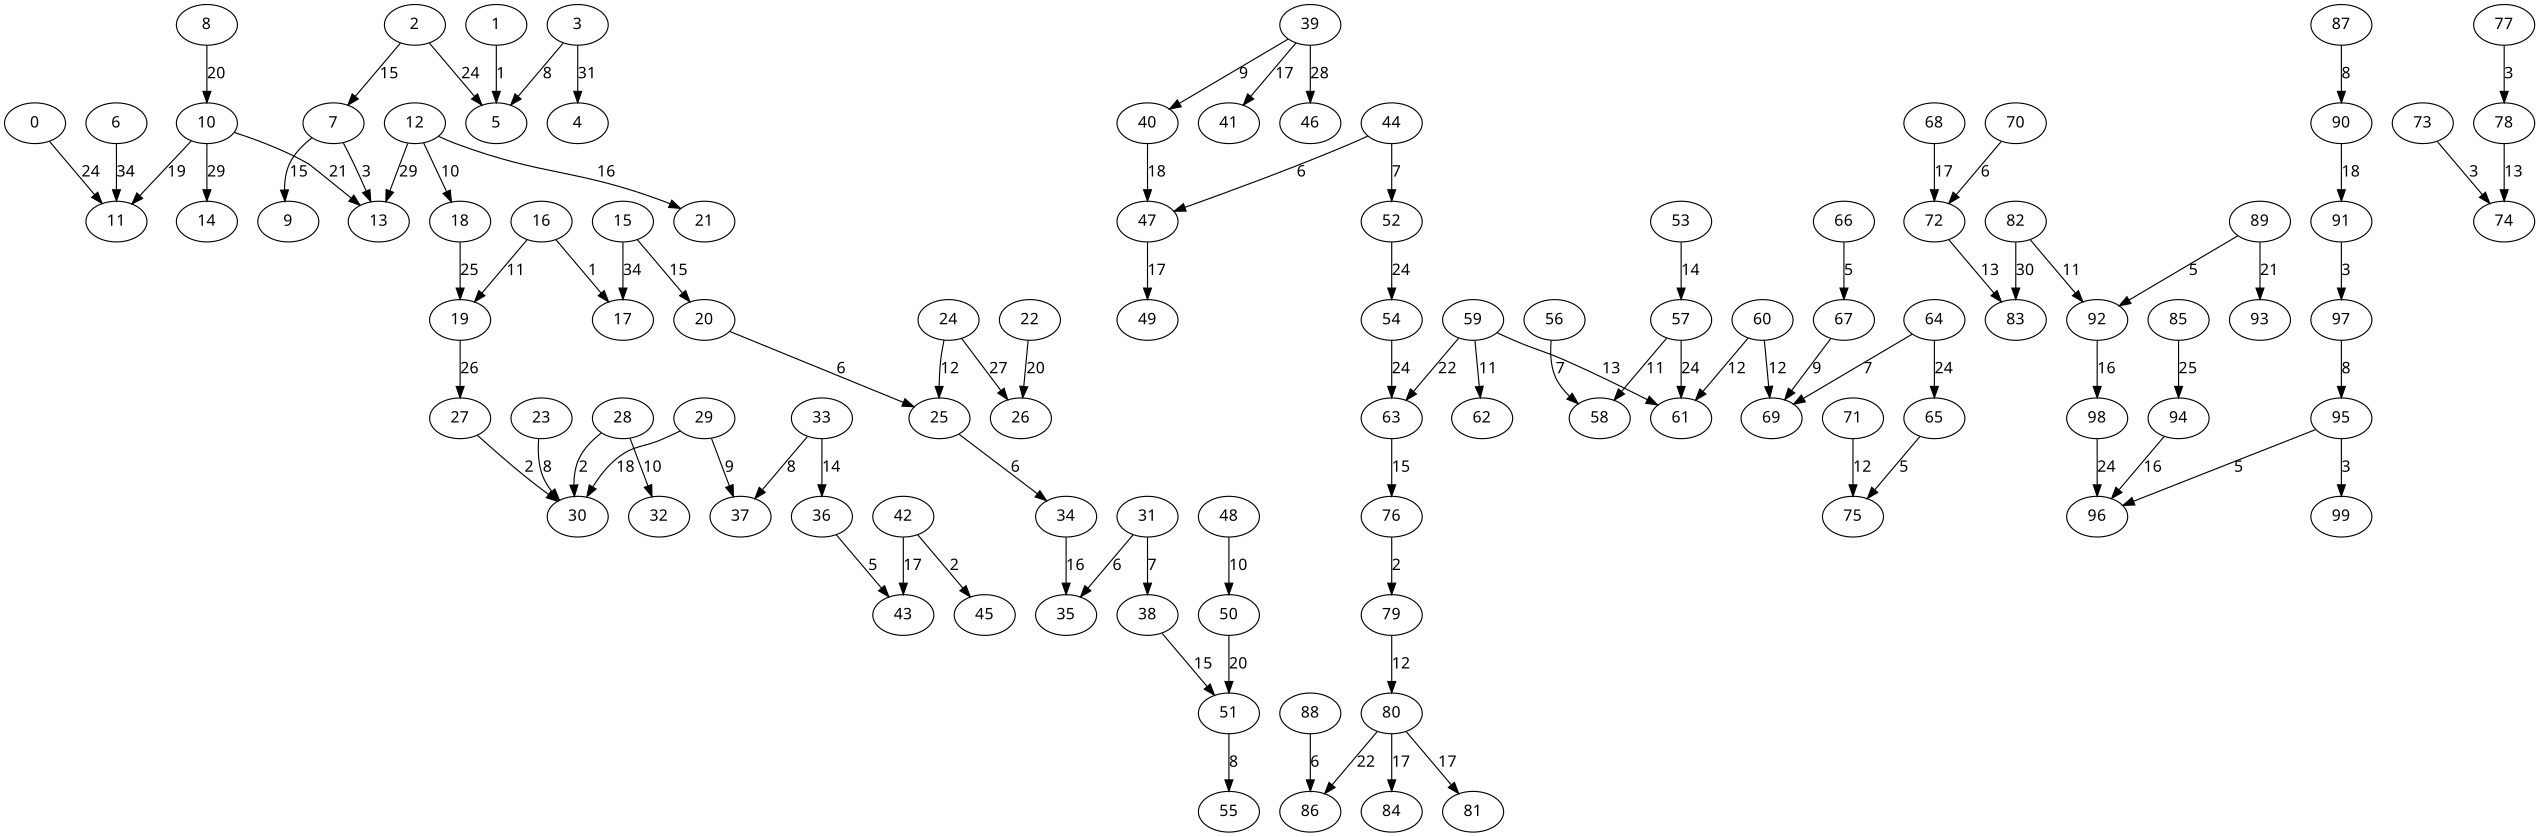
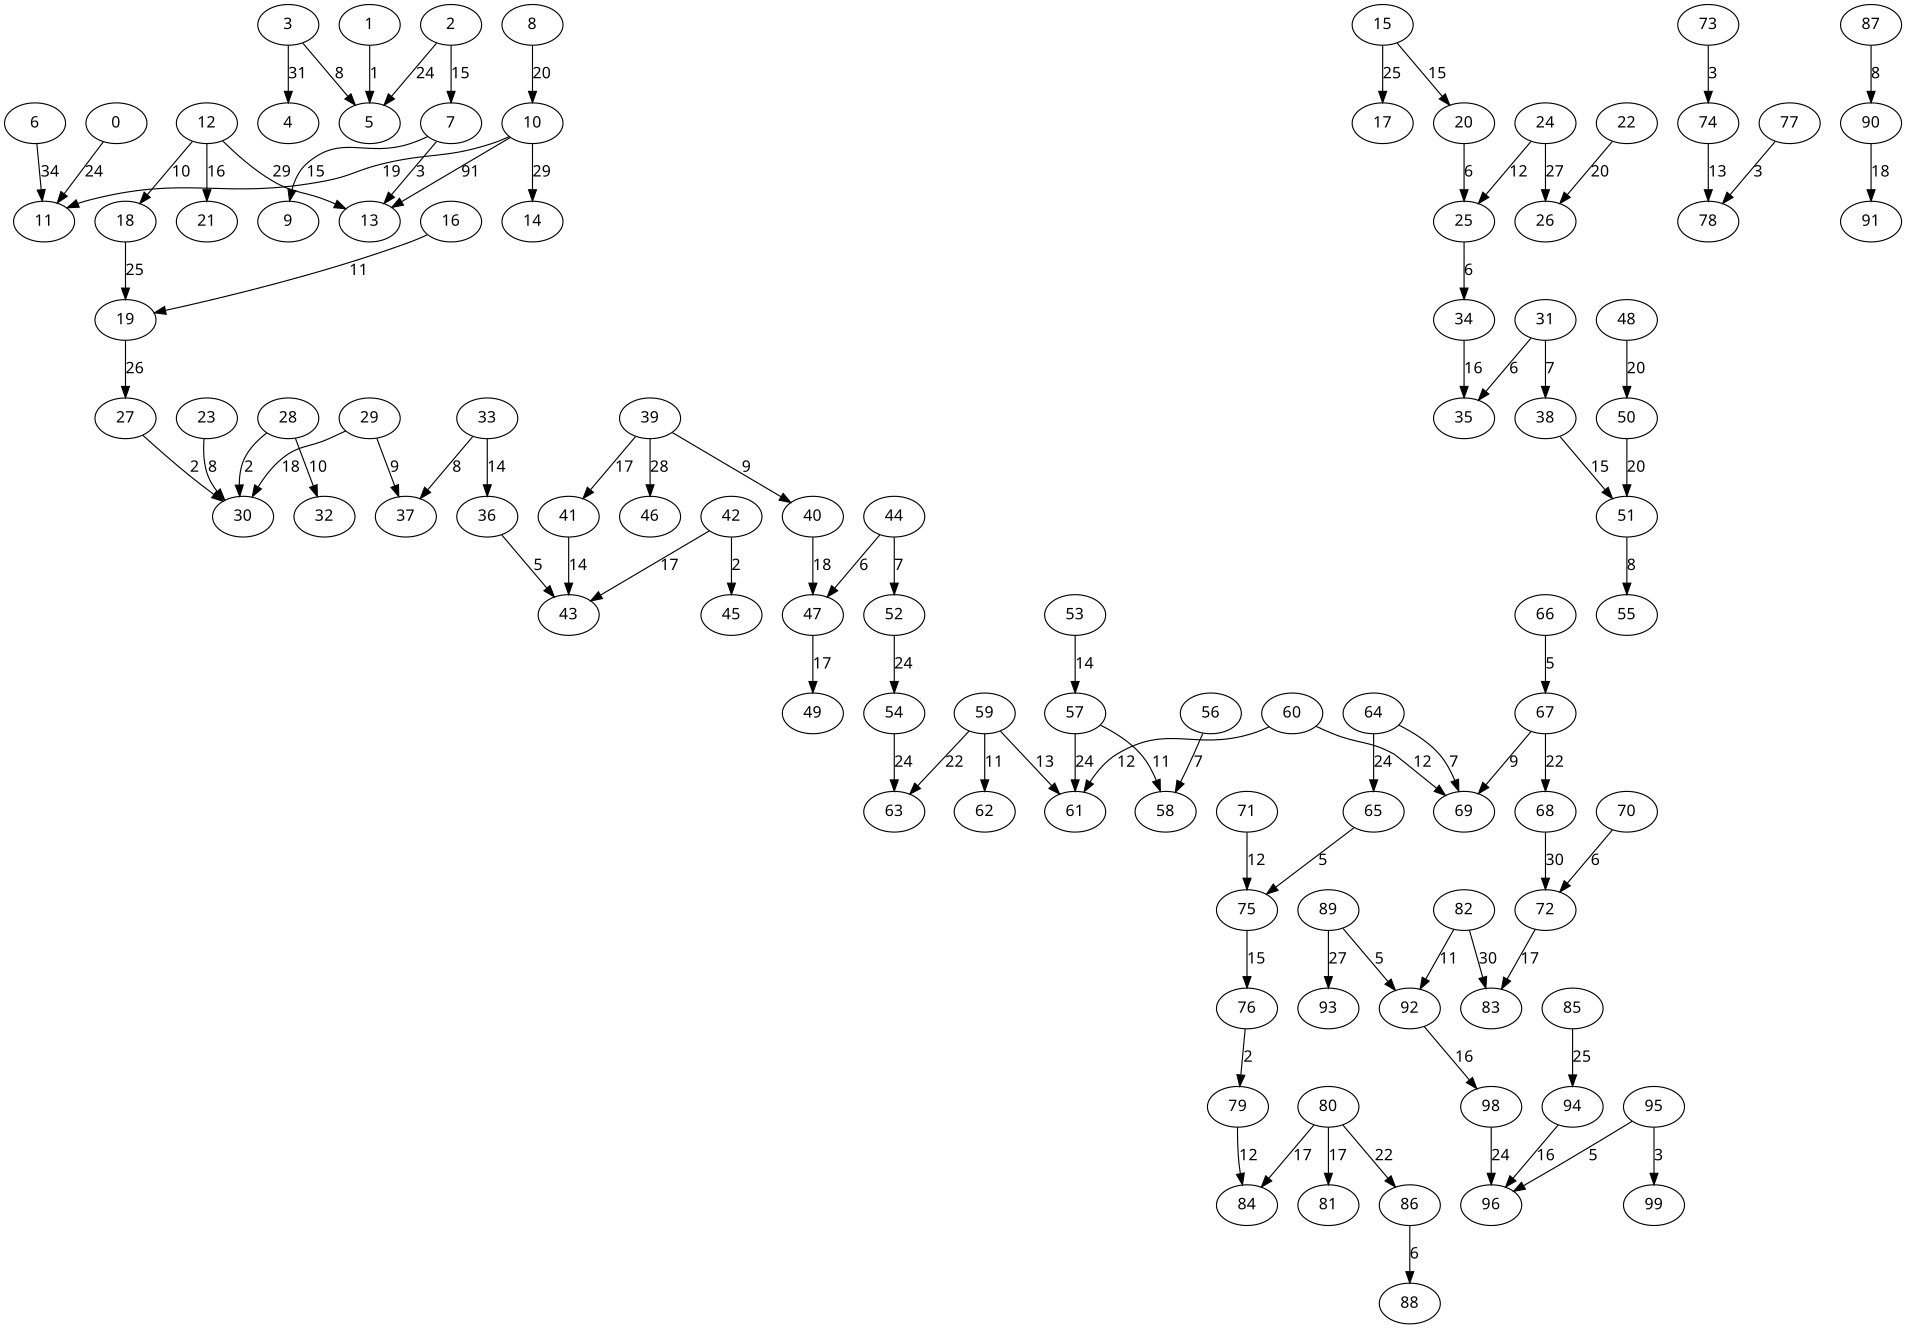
edge "78" -> "74": reversed
edge "10" -> "13": label "21" -> "91"
edge "68" -> "72": label "17" -> "30"
edge "16" -> "17": removed, label "1"
edge "15" -> "17": label "34" -> "25"
edge "72" -> "83": label "13" -> "17"
edge "89" -> "93": label "21" -> "27"
node "97": removed
edge "63" -> "76": now "75" -> "76"
edge "41" -> "43": added, label "14"
edge "48" -> "50": label "10" -> "20"
edge "79" -> "80": now "79" -> "84"
edge "88" -> "86": reversed
edge "67" -> "68": added, label "22"
